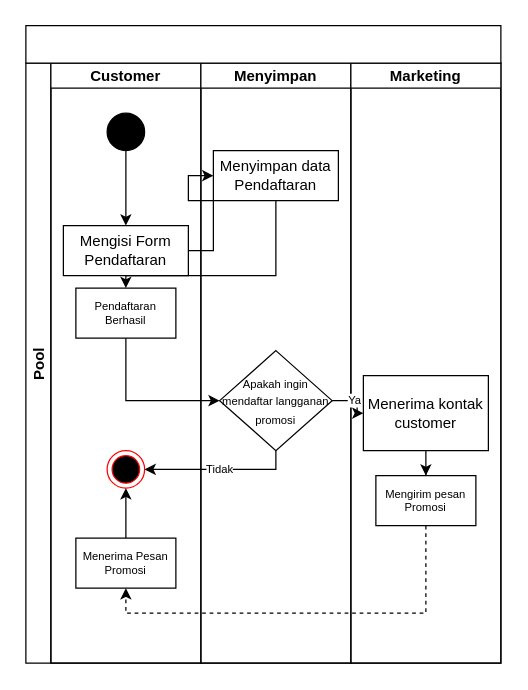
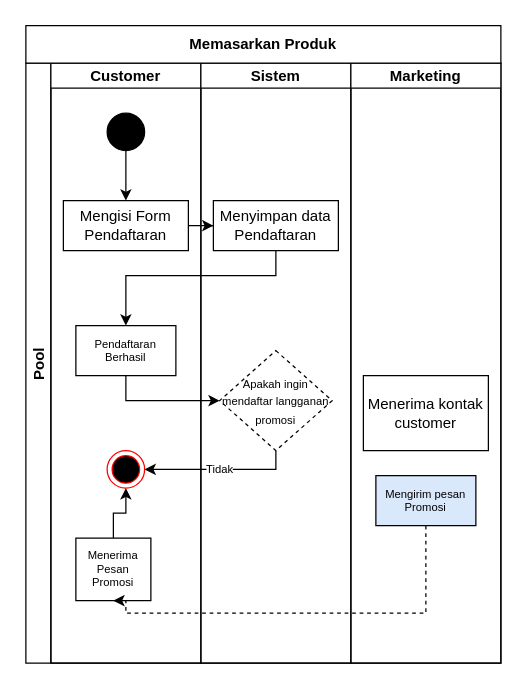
node "Memasarkan Produk": added
node "Menyimpan": label "Menyimpan" -> "Sistem"
node "Menyimpan data Pendaftaran": moved (276, 176) -> (276, 226)
node "Mengisi Form Pendaftaran": moved (126, 251) -> (126, 226)
node "Pendaftaran Berhasil": moved (126, 313) -> (126, 351)
node "Apakah ingin mendaftar langganan promosi": style solid -> dashed
edge "Apakah ingin mendaftar langganan promosi" -> "Menerima kontak customer": removed, label "Ya"
edge "Menerima kontak customer" -> "Mengirim pesan Promosi": removed
node "Mengirim pesan Promosi": fillcolor #ffffff -> #dae8fc
node "Menerima Pesan Promosi": size 100x50 -> 75x63
